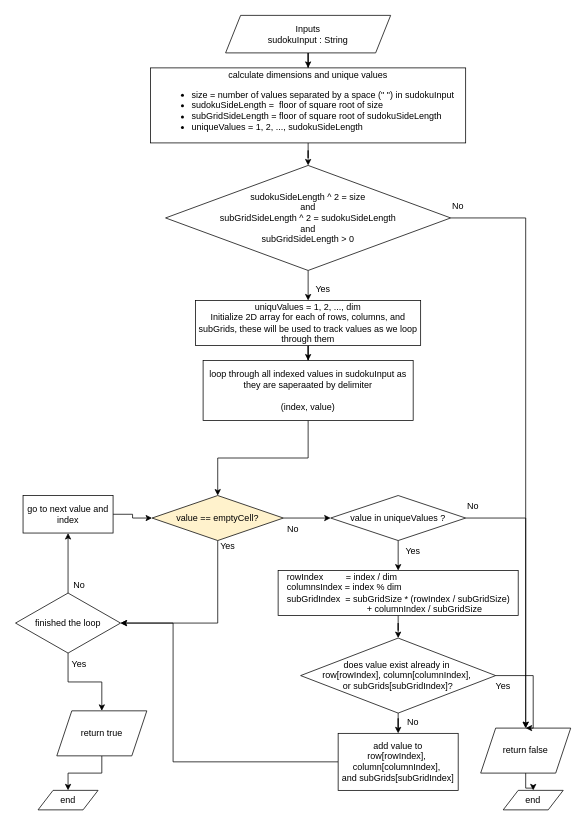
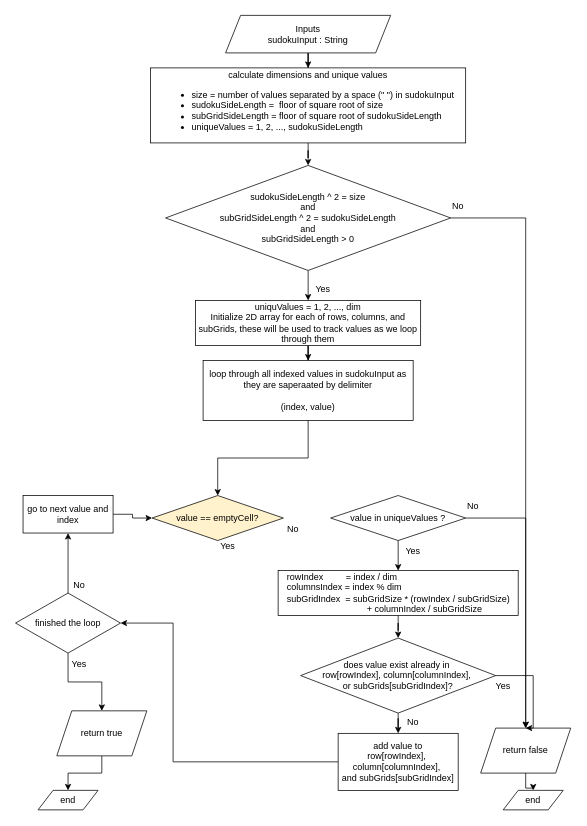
edge "value == emptyCell?" -> "value in uniqueValues ?": removed
edge "value == emptyCell?" -> "finished the loop": removed
